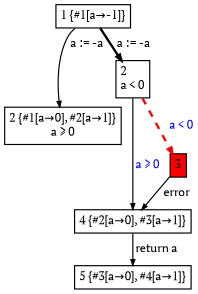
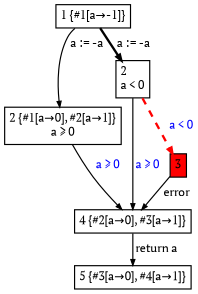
edge "2 {#1[a→0], #2[a→1]} a ≥ 0" -> "4 {#2[a→0], #3[a→1]}": added, label "a ≥ 0"
